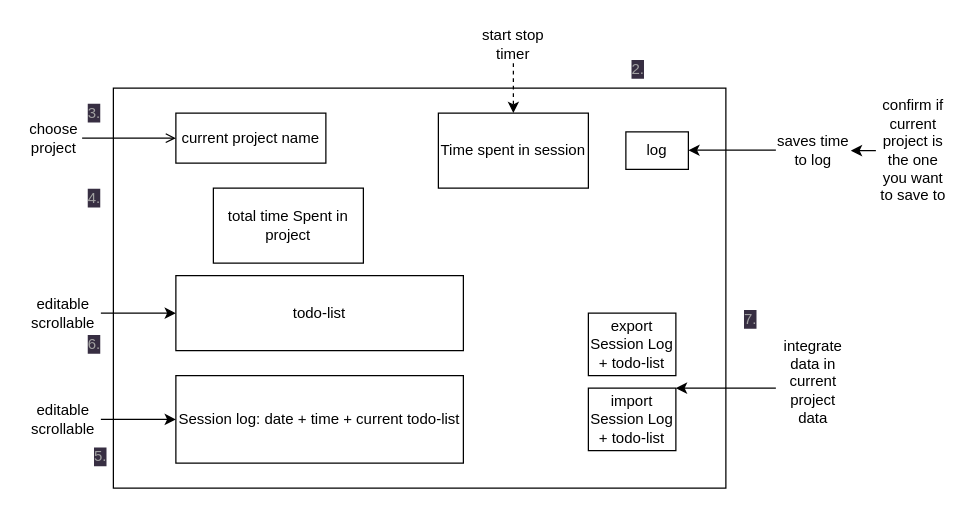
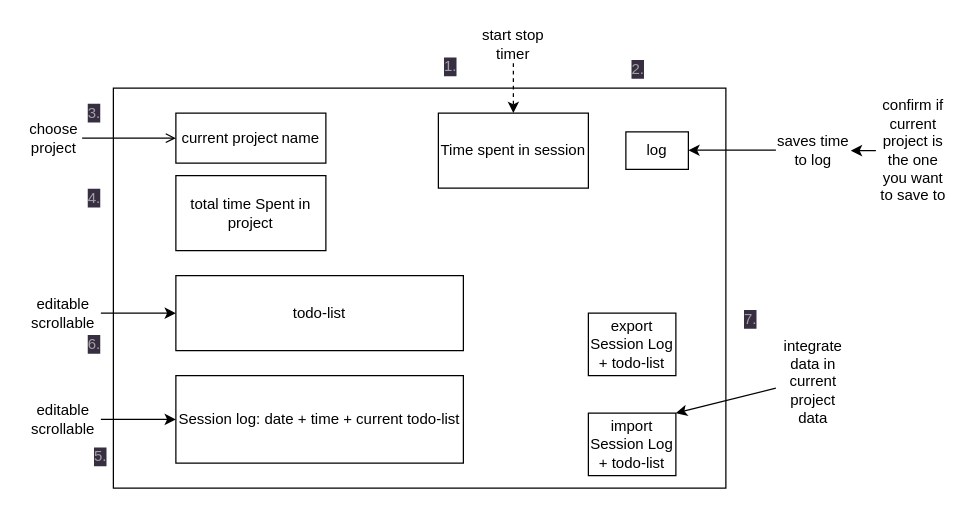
node "1.": added
node "total time Spent in project": moved (288, 226) -> (251, 213)
node "import Session Log + todo-list": moved (632, 419) -> (632, 444)
